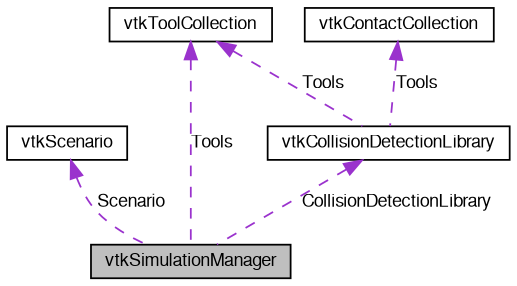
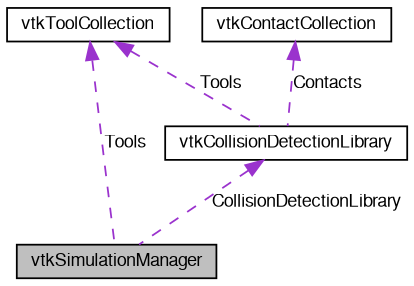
edge "vtkCollisionDetectionLibrary" -> "vtkContactCollection": label "Tools" -> "Contacts"
node "vtkScenario": removed
